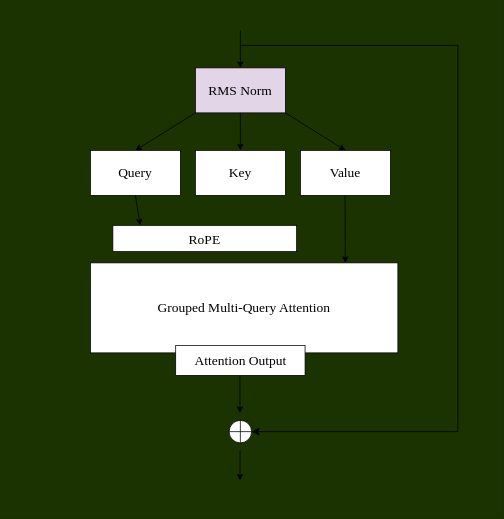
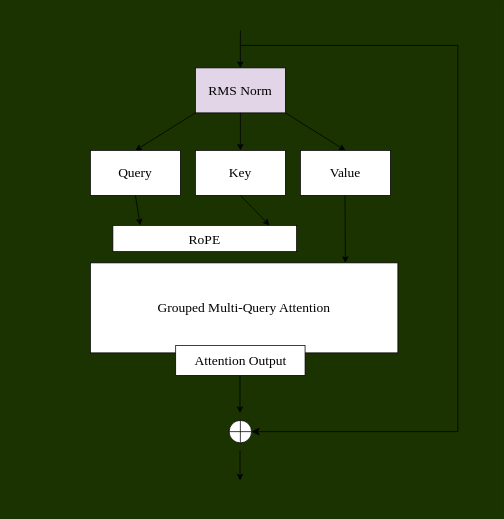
edge "Key" -> "RoPE": added
